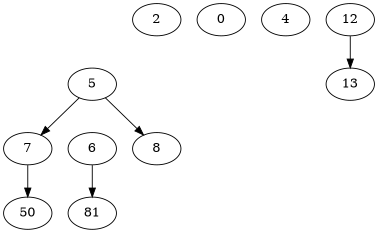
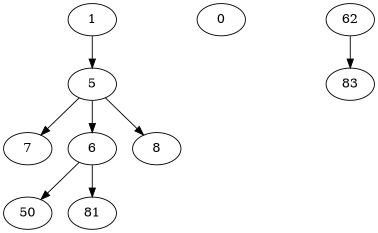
node "1": added
node "2": removed
node "4": removed
node "12": label "12" -> "62"
node "13": label "13" -> "83"
edge "5" -> "6": added
edge "7" -> "50": now "6" -> "50"
